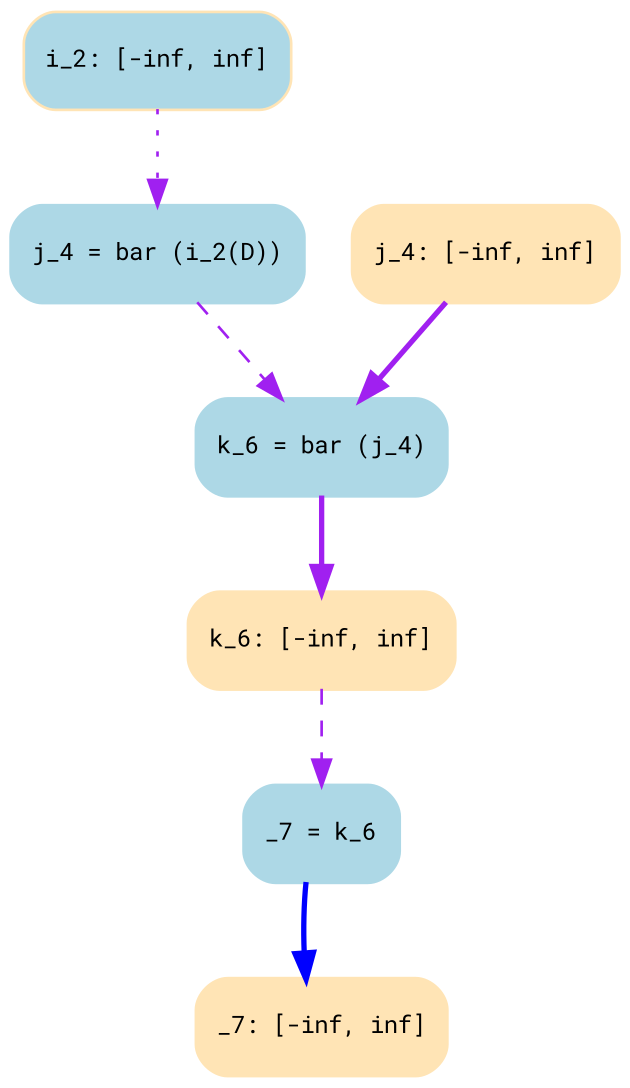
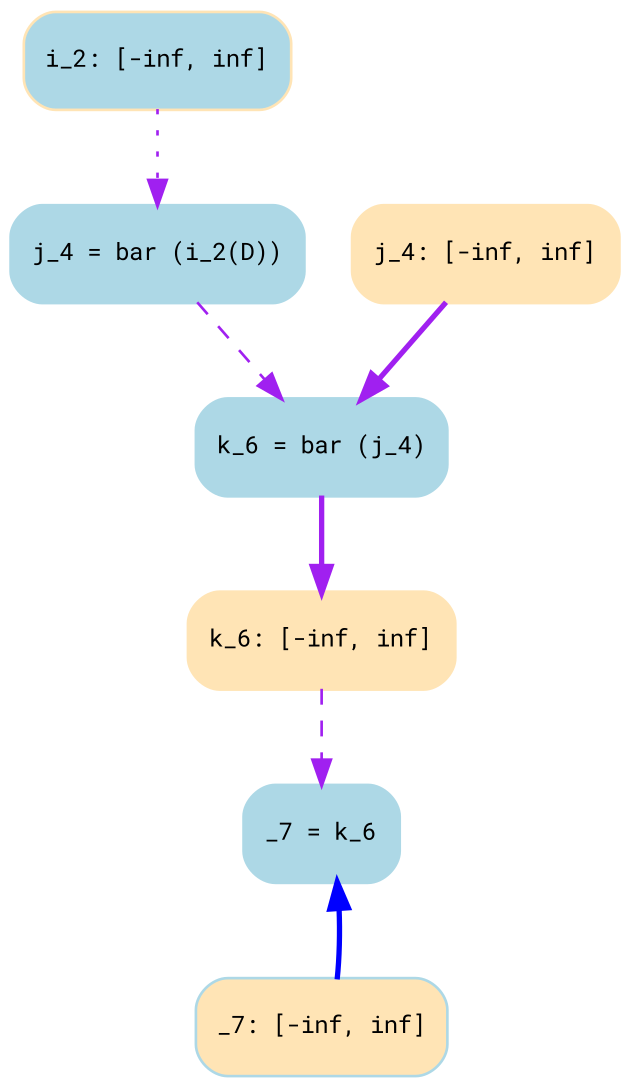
edge "_7 = k_6" -> "_7: [-inf, inf]": reversed
node "_7: [-inf, inf]": color moccasin -> lightblue
